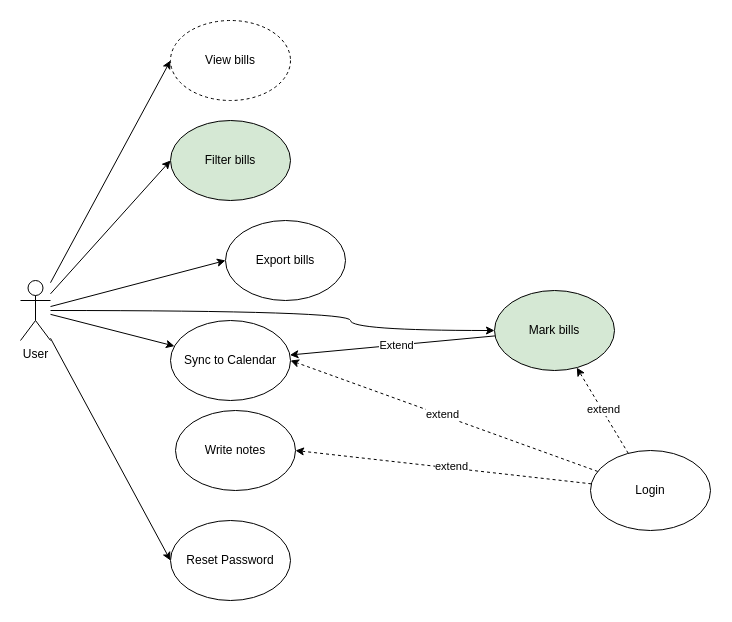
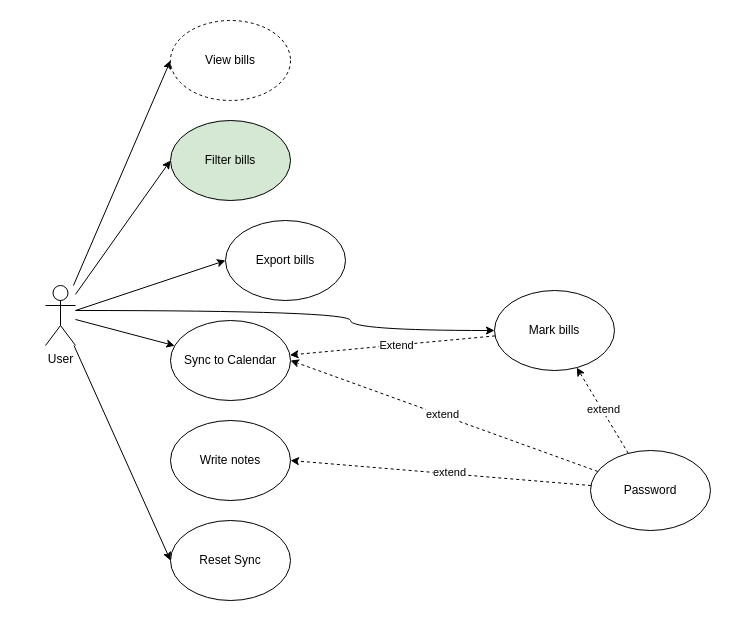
node "User": moved (36, 311) -> (61, 316)
node "Mark bills": fillcolor #d5e8d4 -> #ffffff
edge "Mark bills" -> "Sync to Calendar": style solid -> dashed
node "Write notes": moved (236, 451) -> (231, 461)
node "Login": label "Login" -> "Password"
node "Reset Password": label "Reset Password" -> "Reset Sync"
